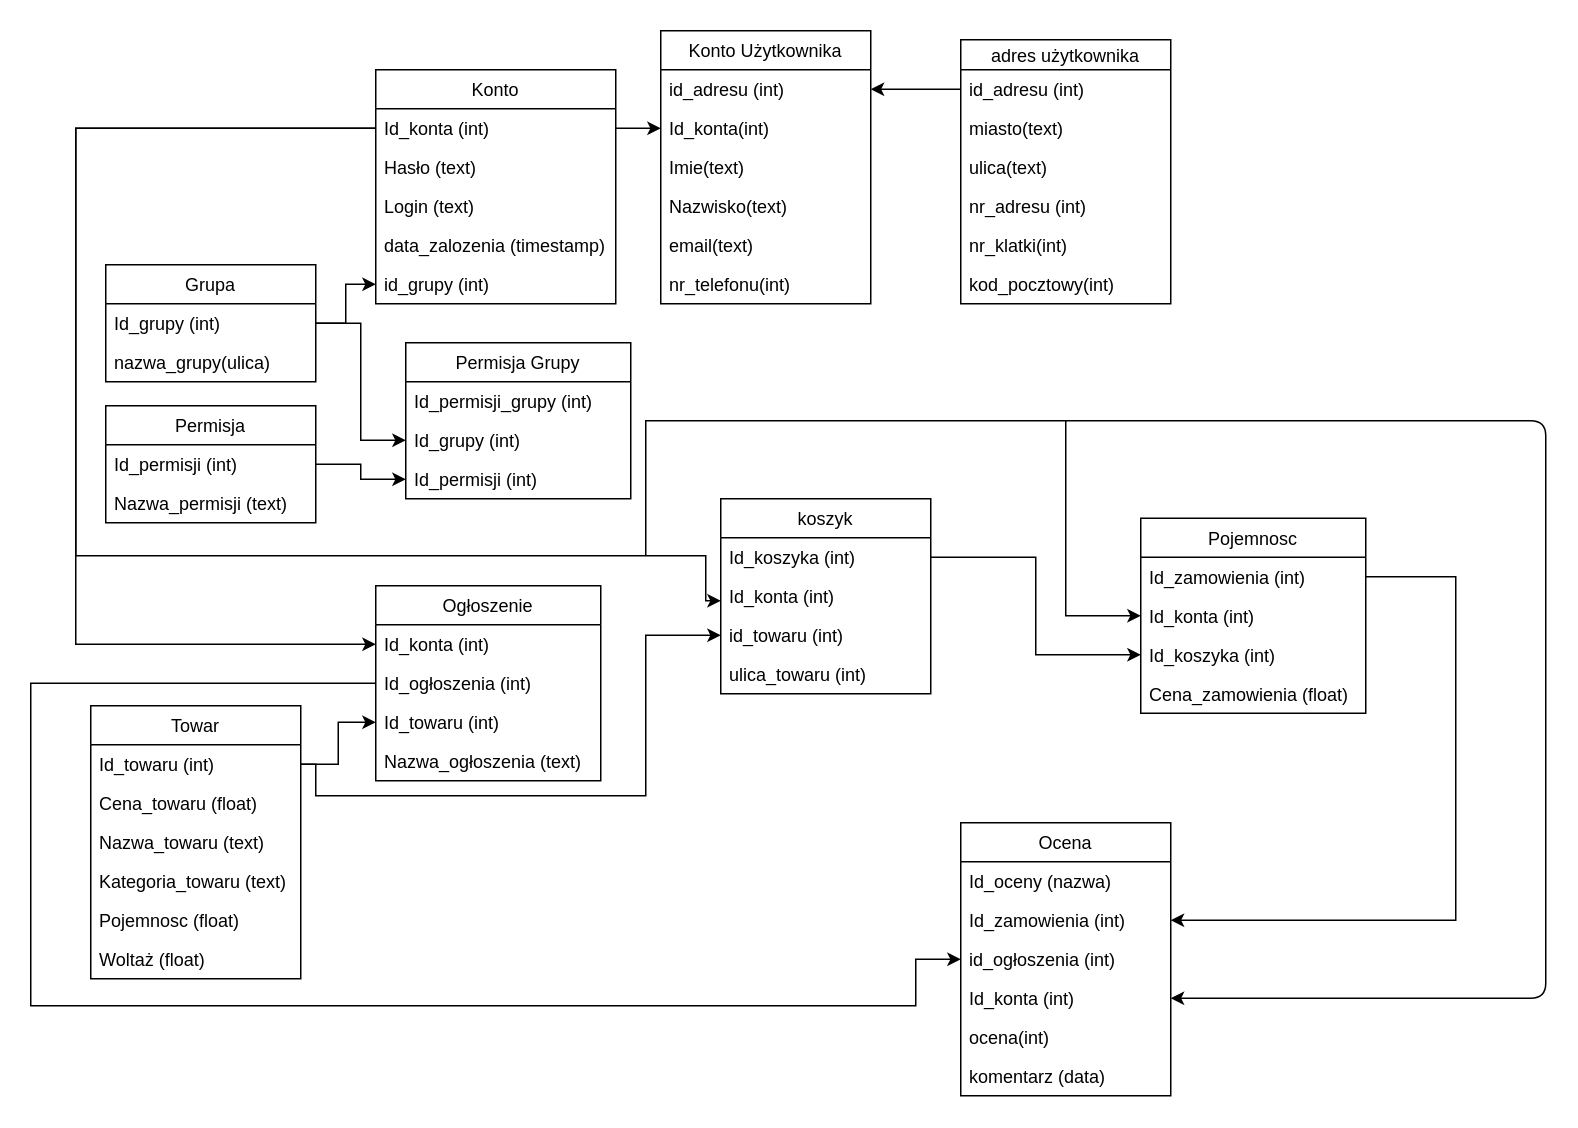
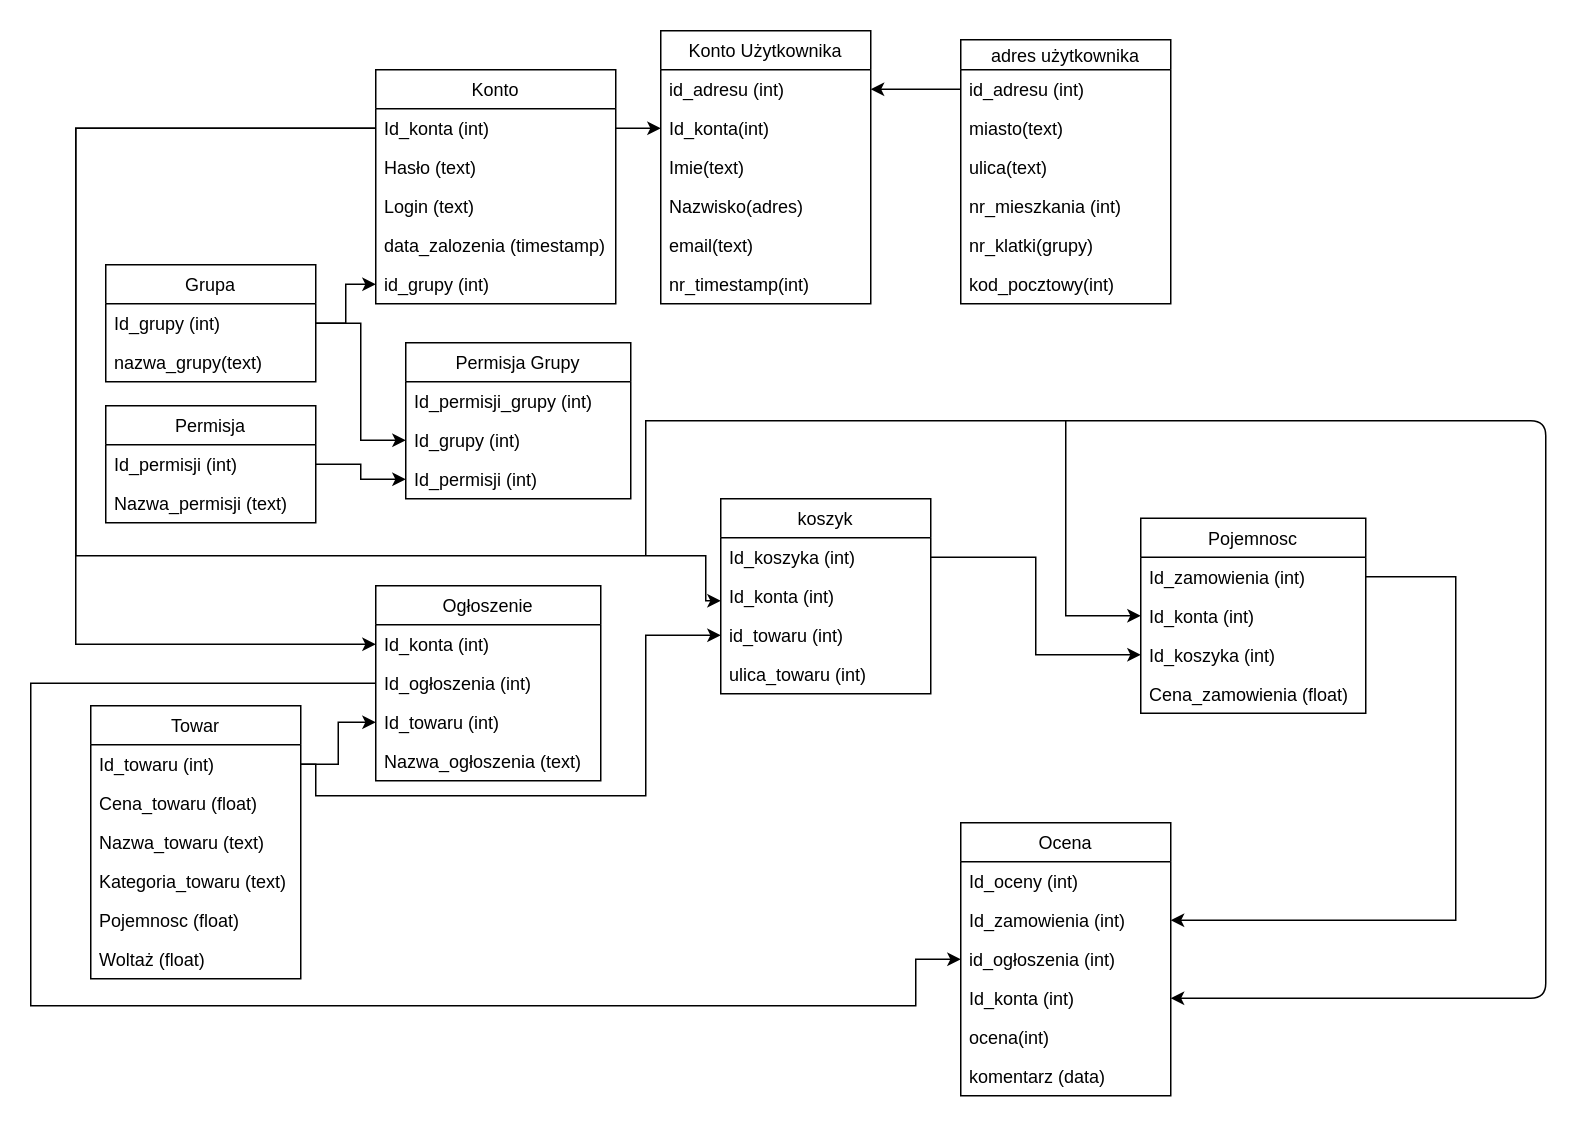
node "Nazwisko(text)": label "Nazwisko(text)" -> "Nazwisko(adres)"
node "nr_adresu (int)": label "nr_adresu (int)" -> "nr_mieszkania (int)"
node "nr_klatki(int)": label "nr_klatki(int)" -> "nr_klatki(grupy)"
node "nr_telefonu(int)": label "nr_telefonu(int)" -> "nr_timestamp(int)"
node "nazwa_grupy(ulica)": label "nazwa_grupy(ulica)" -> "nazwa_grupy(text)"
node "Id_oceny (nazwa)": label "Id_oceny (nazwa)" -> "Id_oceny (int)"
